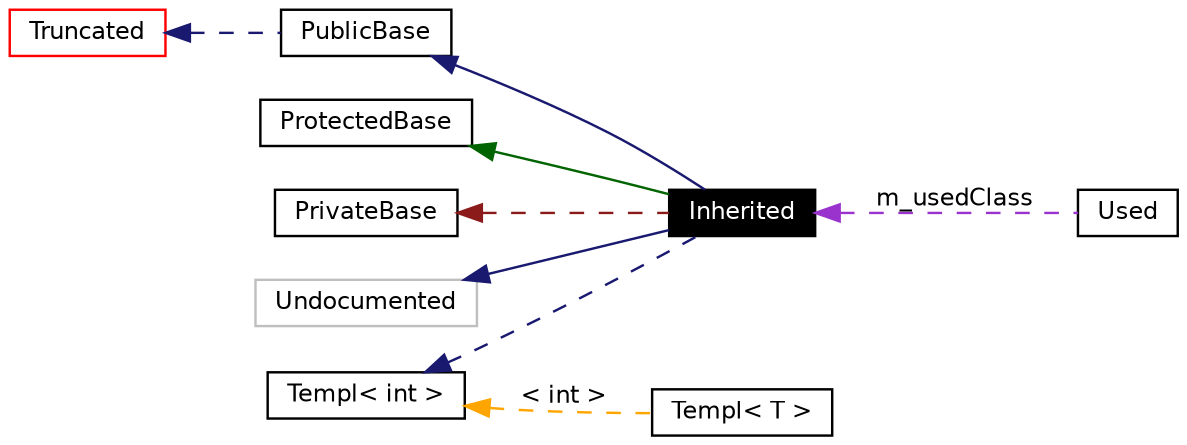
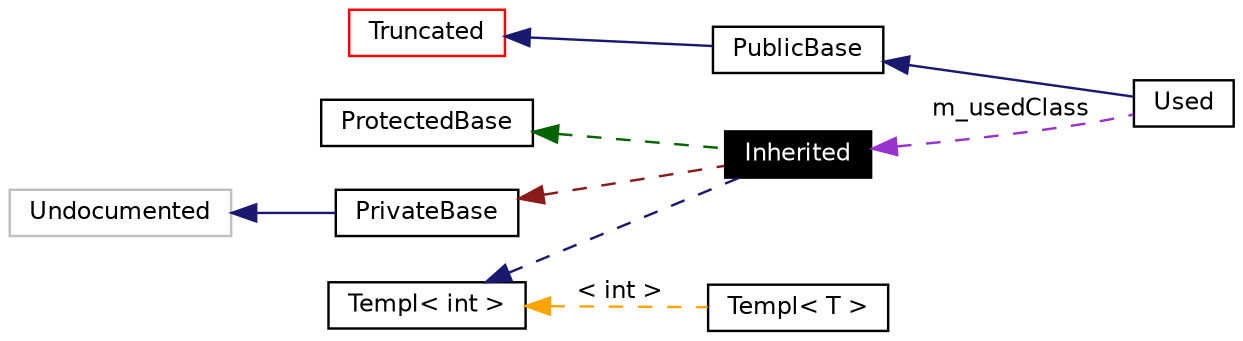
edge "PublicBase" -> "Truncated": style dashed -> solid
edge "Inherited" -> "PublicBase": now "Used" -> "PublicBase"
edge "Inherited" -> "ProtectedBase": style solid -> dashed
edge "Inherited" -> "Undocumented": now "PrivateBase" -> "Undocumented"
